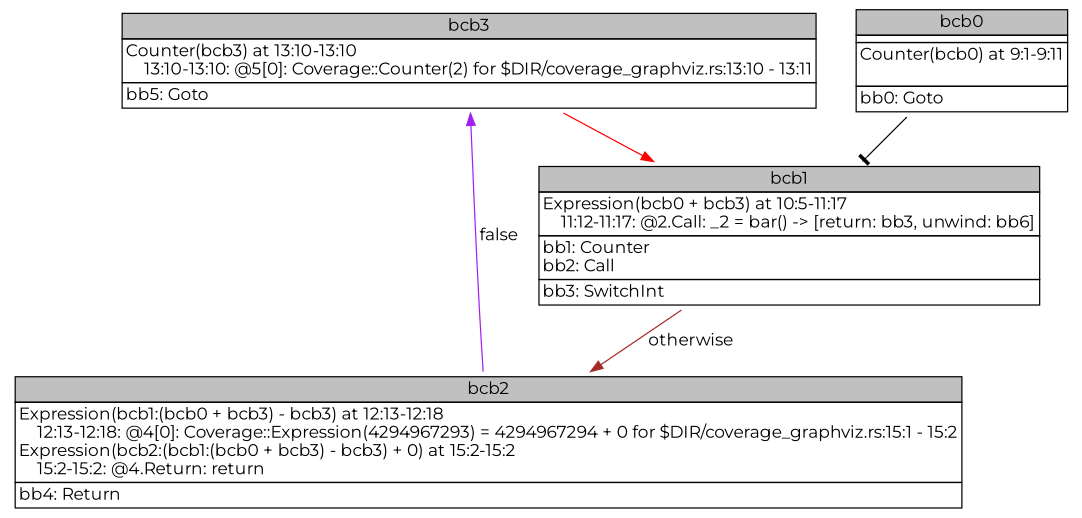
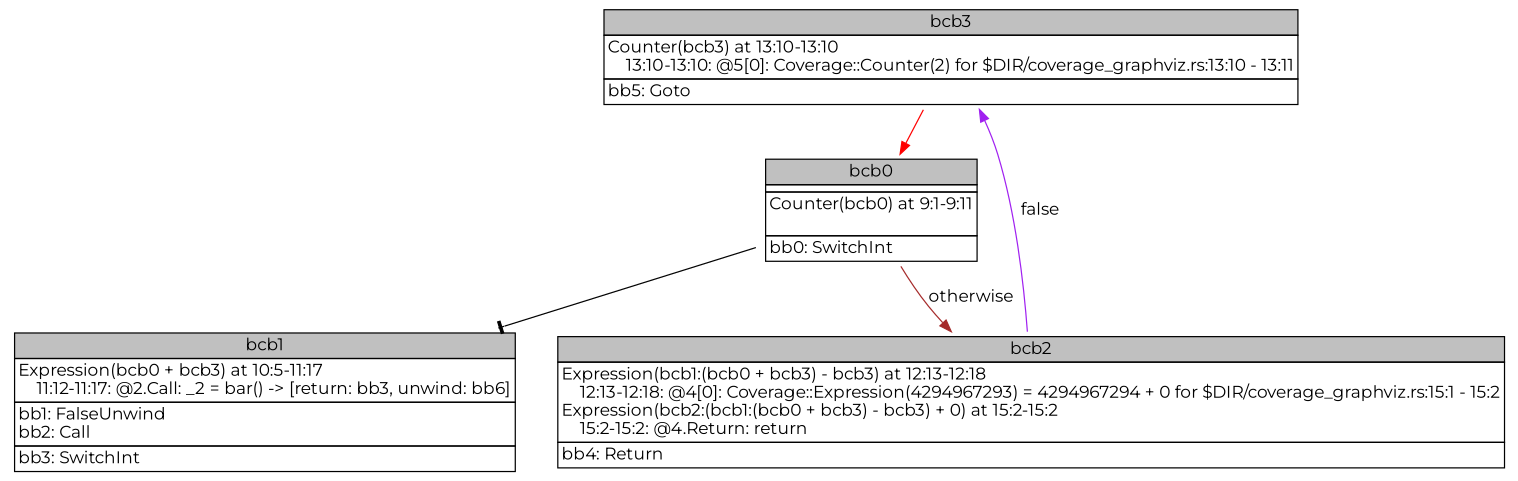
node "bcb0": text "bb0: Goto" -> "bb0: SwitchInt"
edge "bcb3" -> "bcb1": now "bcb3" -> "bcb0"
node "bcb1": text "bb1: Counter" -> "bb1: FalseUnwind"
edge "bcb1" -> "bcb2": now "bcb0" -> "bcb2"
